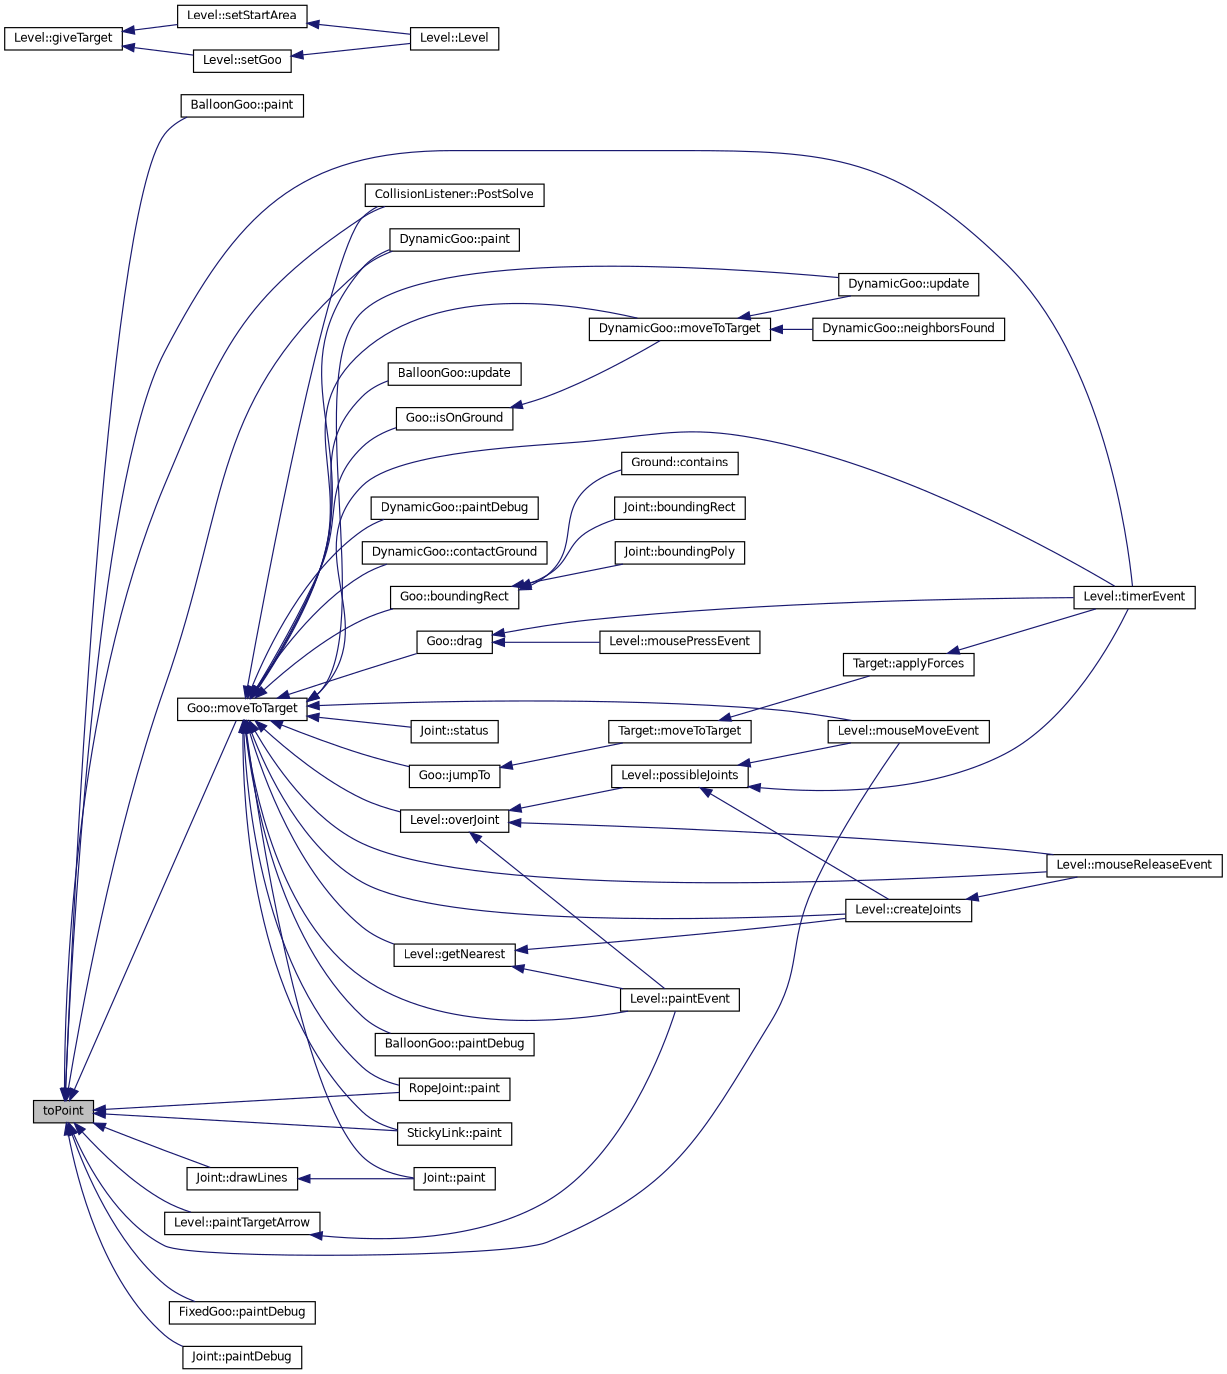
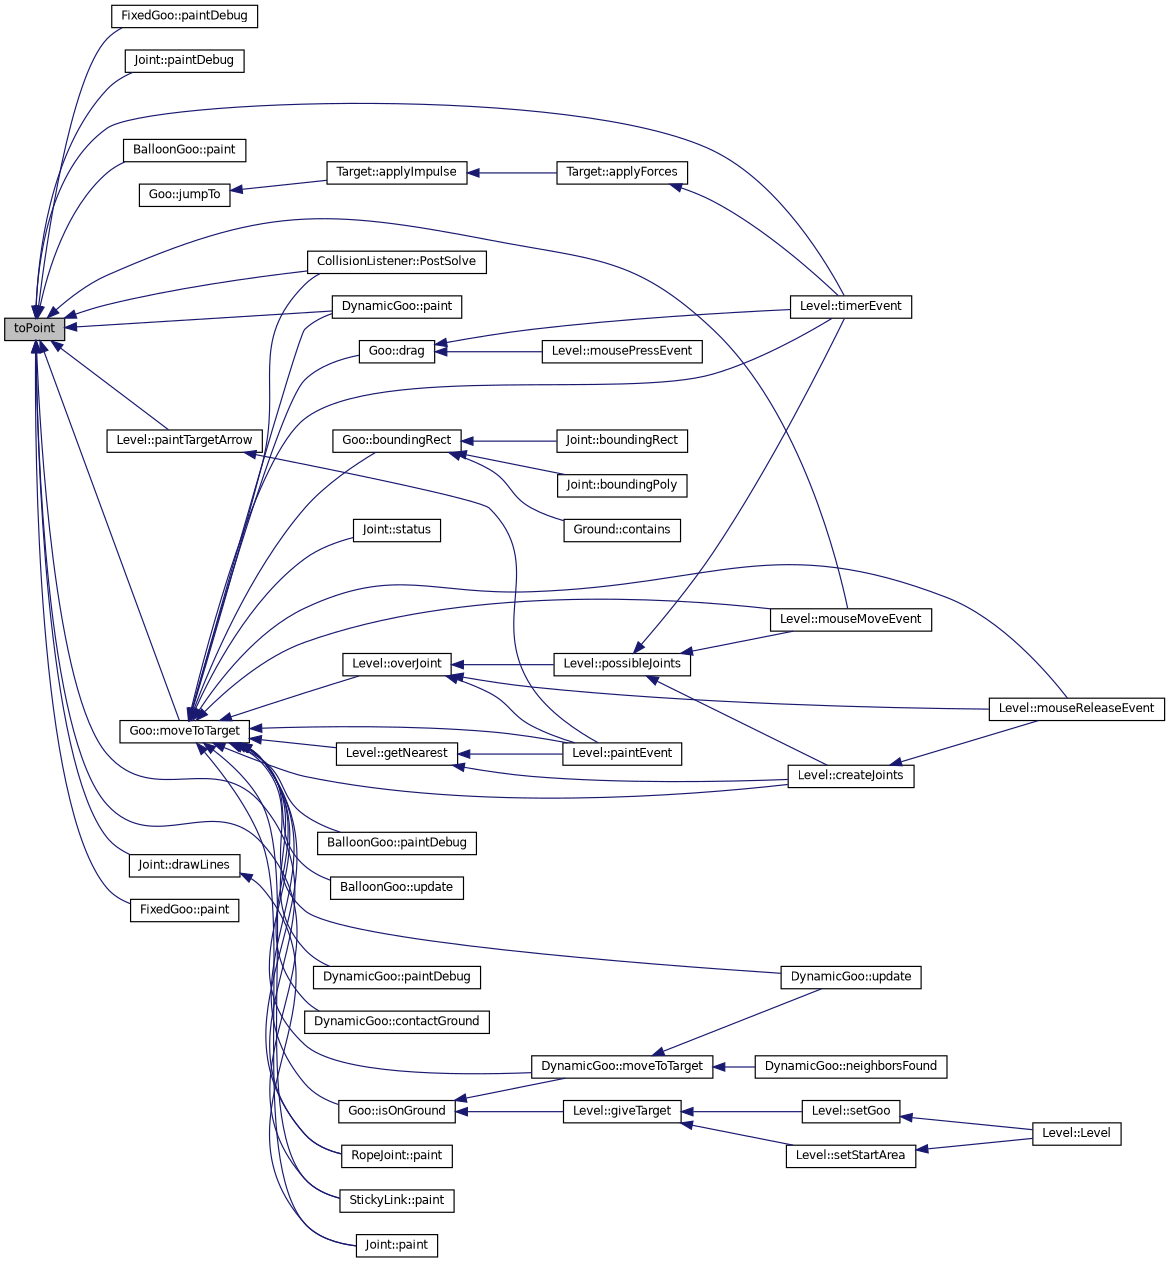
node "Target::moveToTarget": label "Target::moveToTarget" -> "Target::applyImpulse"
edge "Goo::jumpTo" -> "Goo::moveToTarget": removed
node "FixedGoo::paint": added
edge "Level::giveTarget" -> "Goo::isOnGround": added
